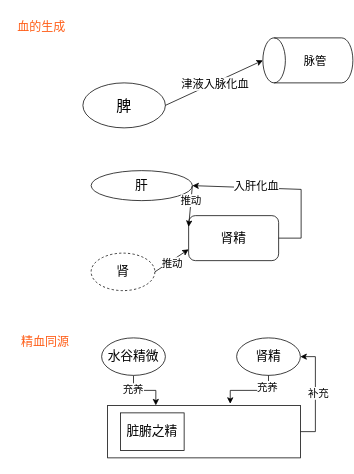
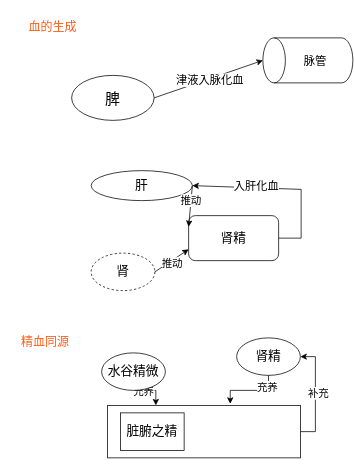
node "血的生成": moved (42, 27) -> (53, 27)
node "脾": moved (124, 105) -> (113, 98)
node "水谷精微": moved (134, 357) -> (134, 372)
